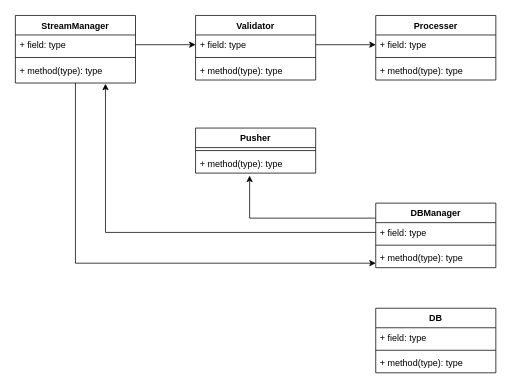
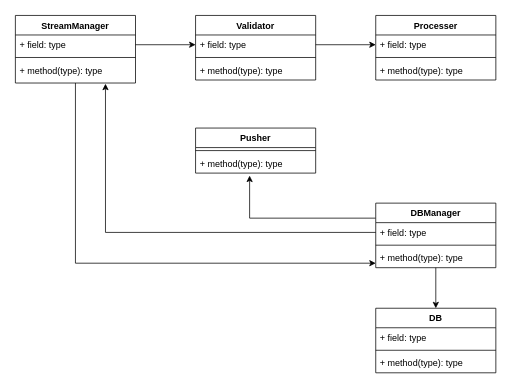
edge "DBManager" -> "DB": added
